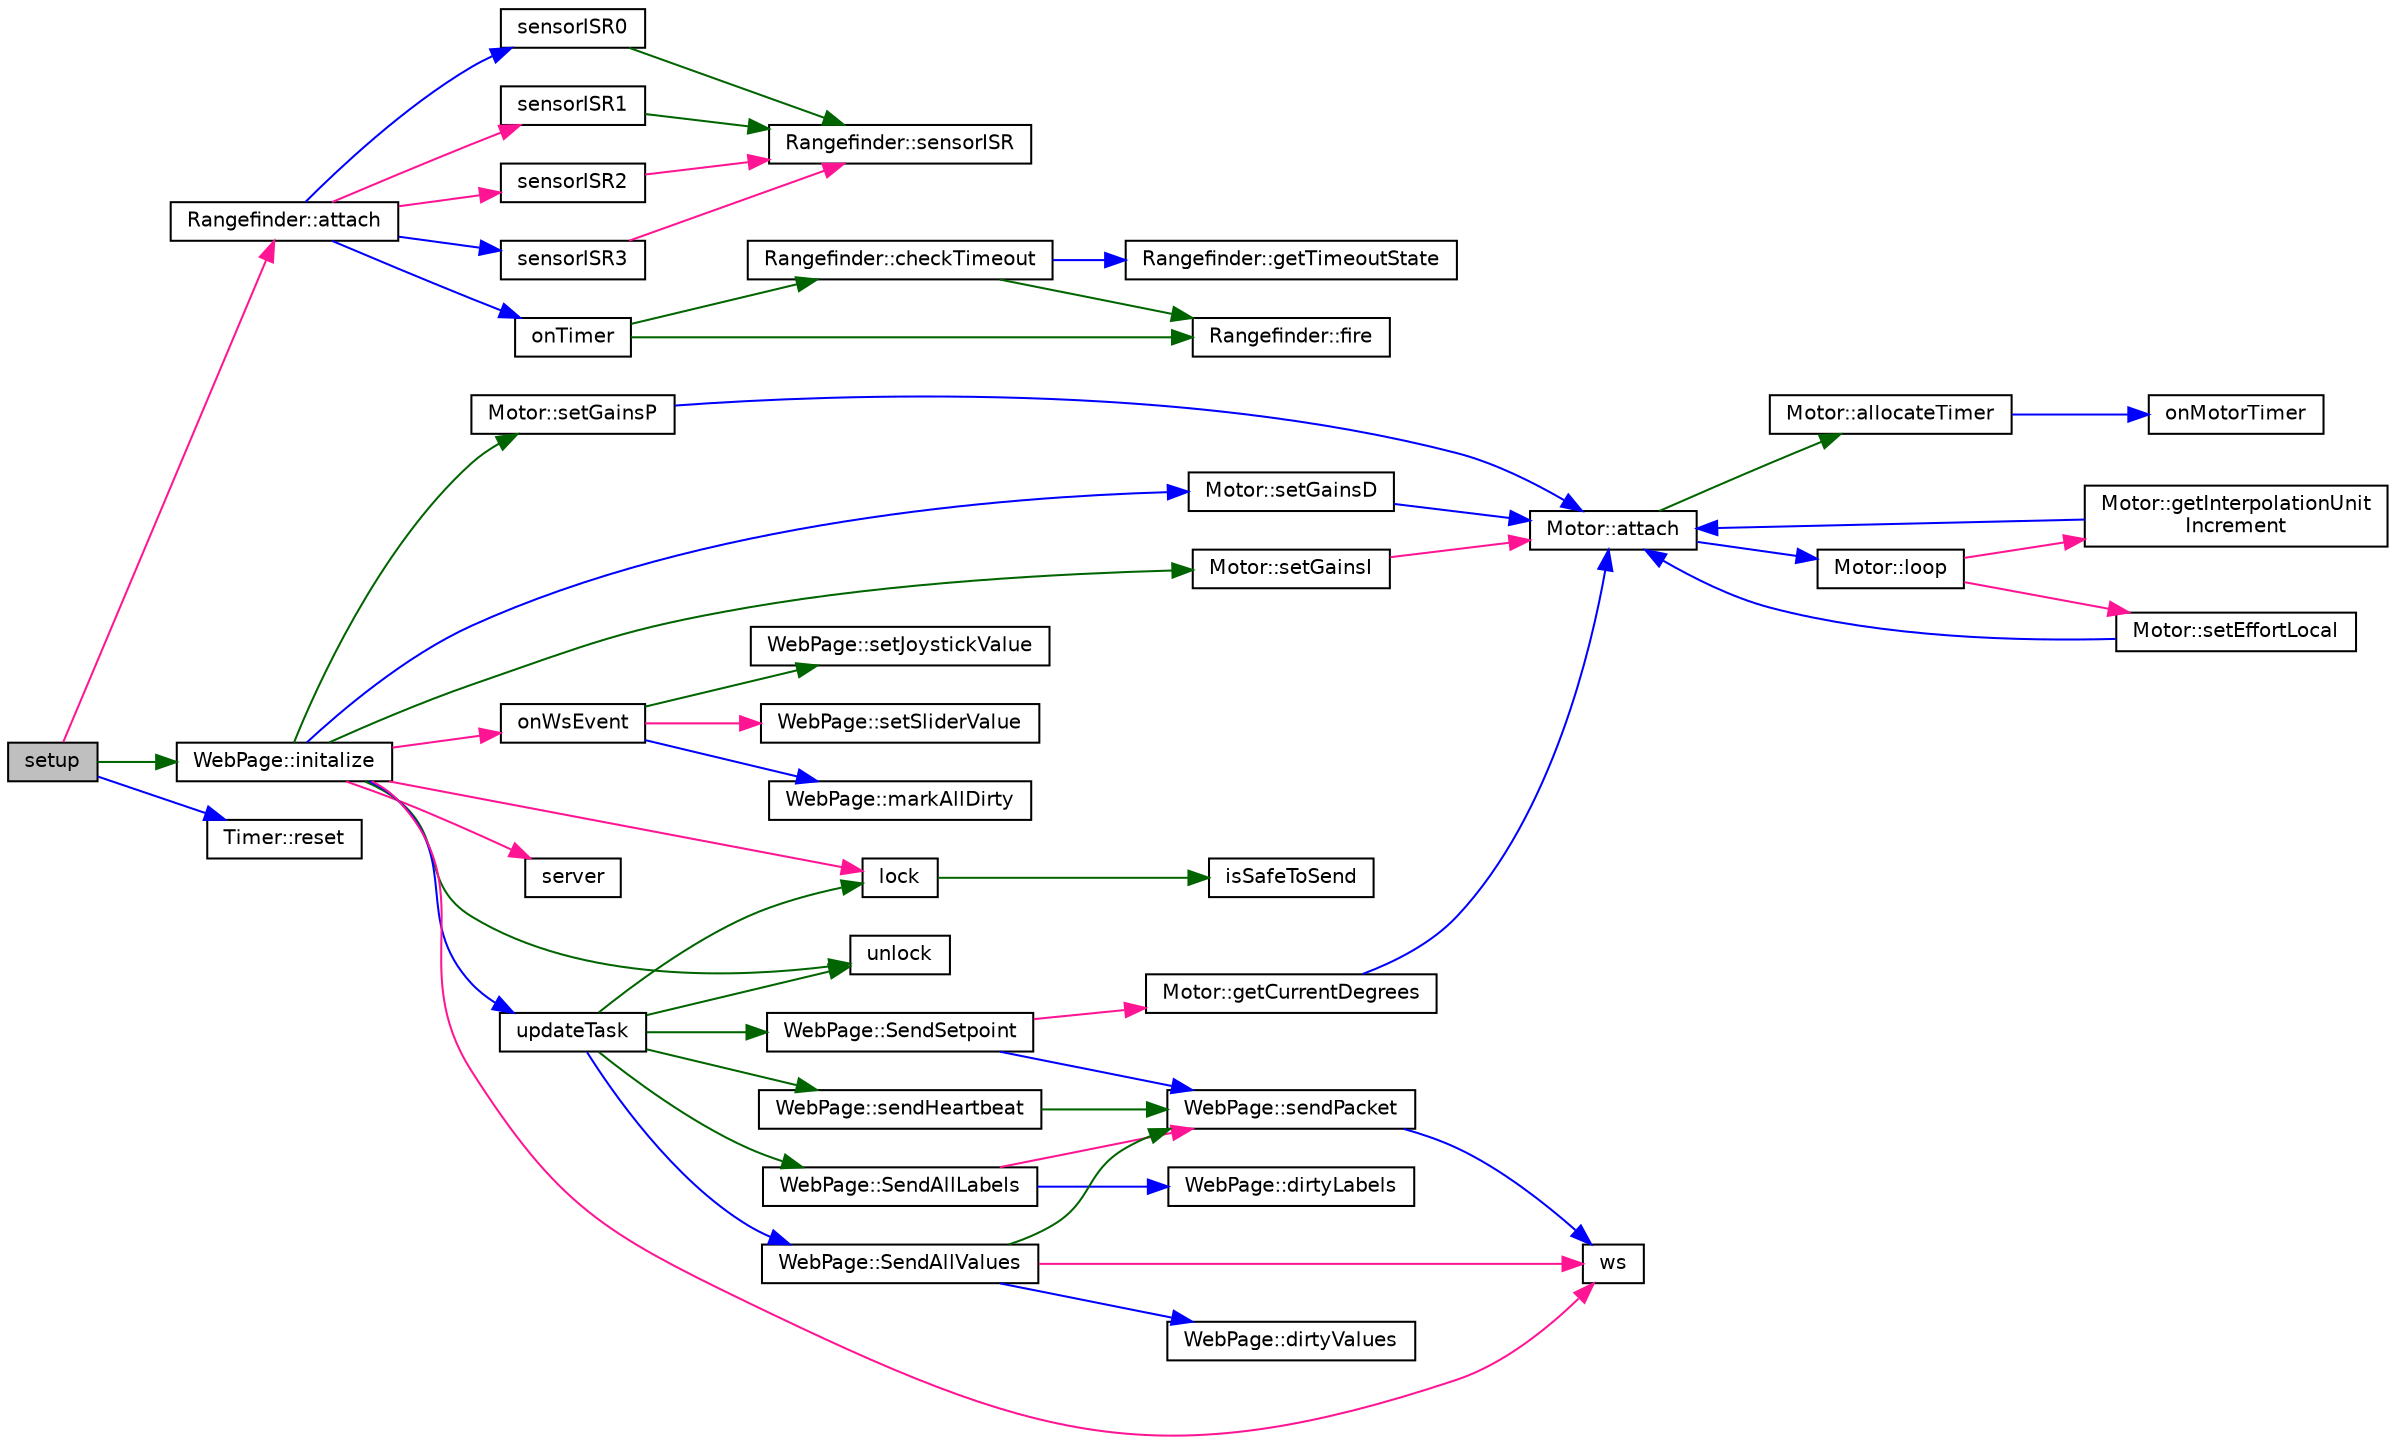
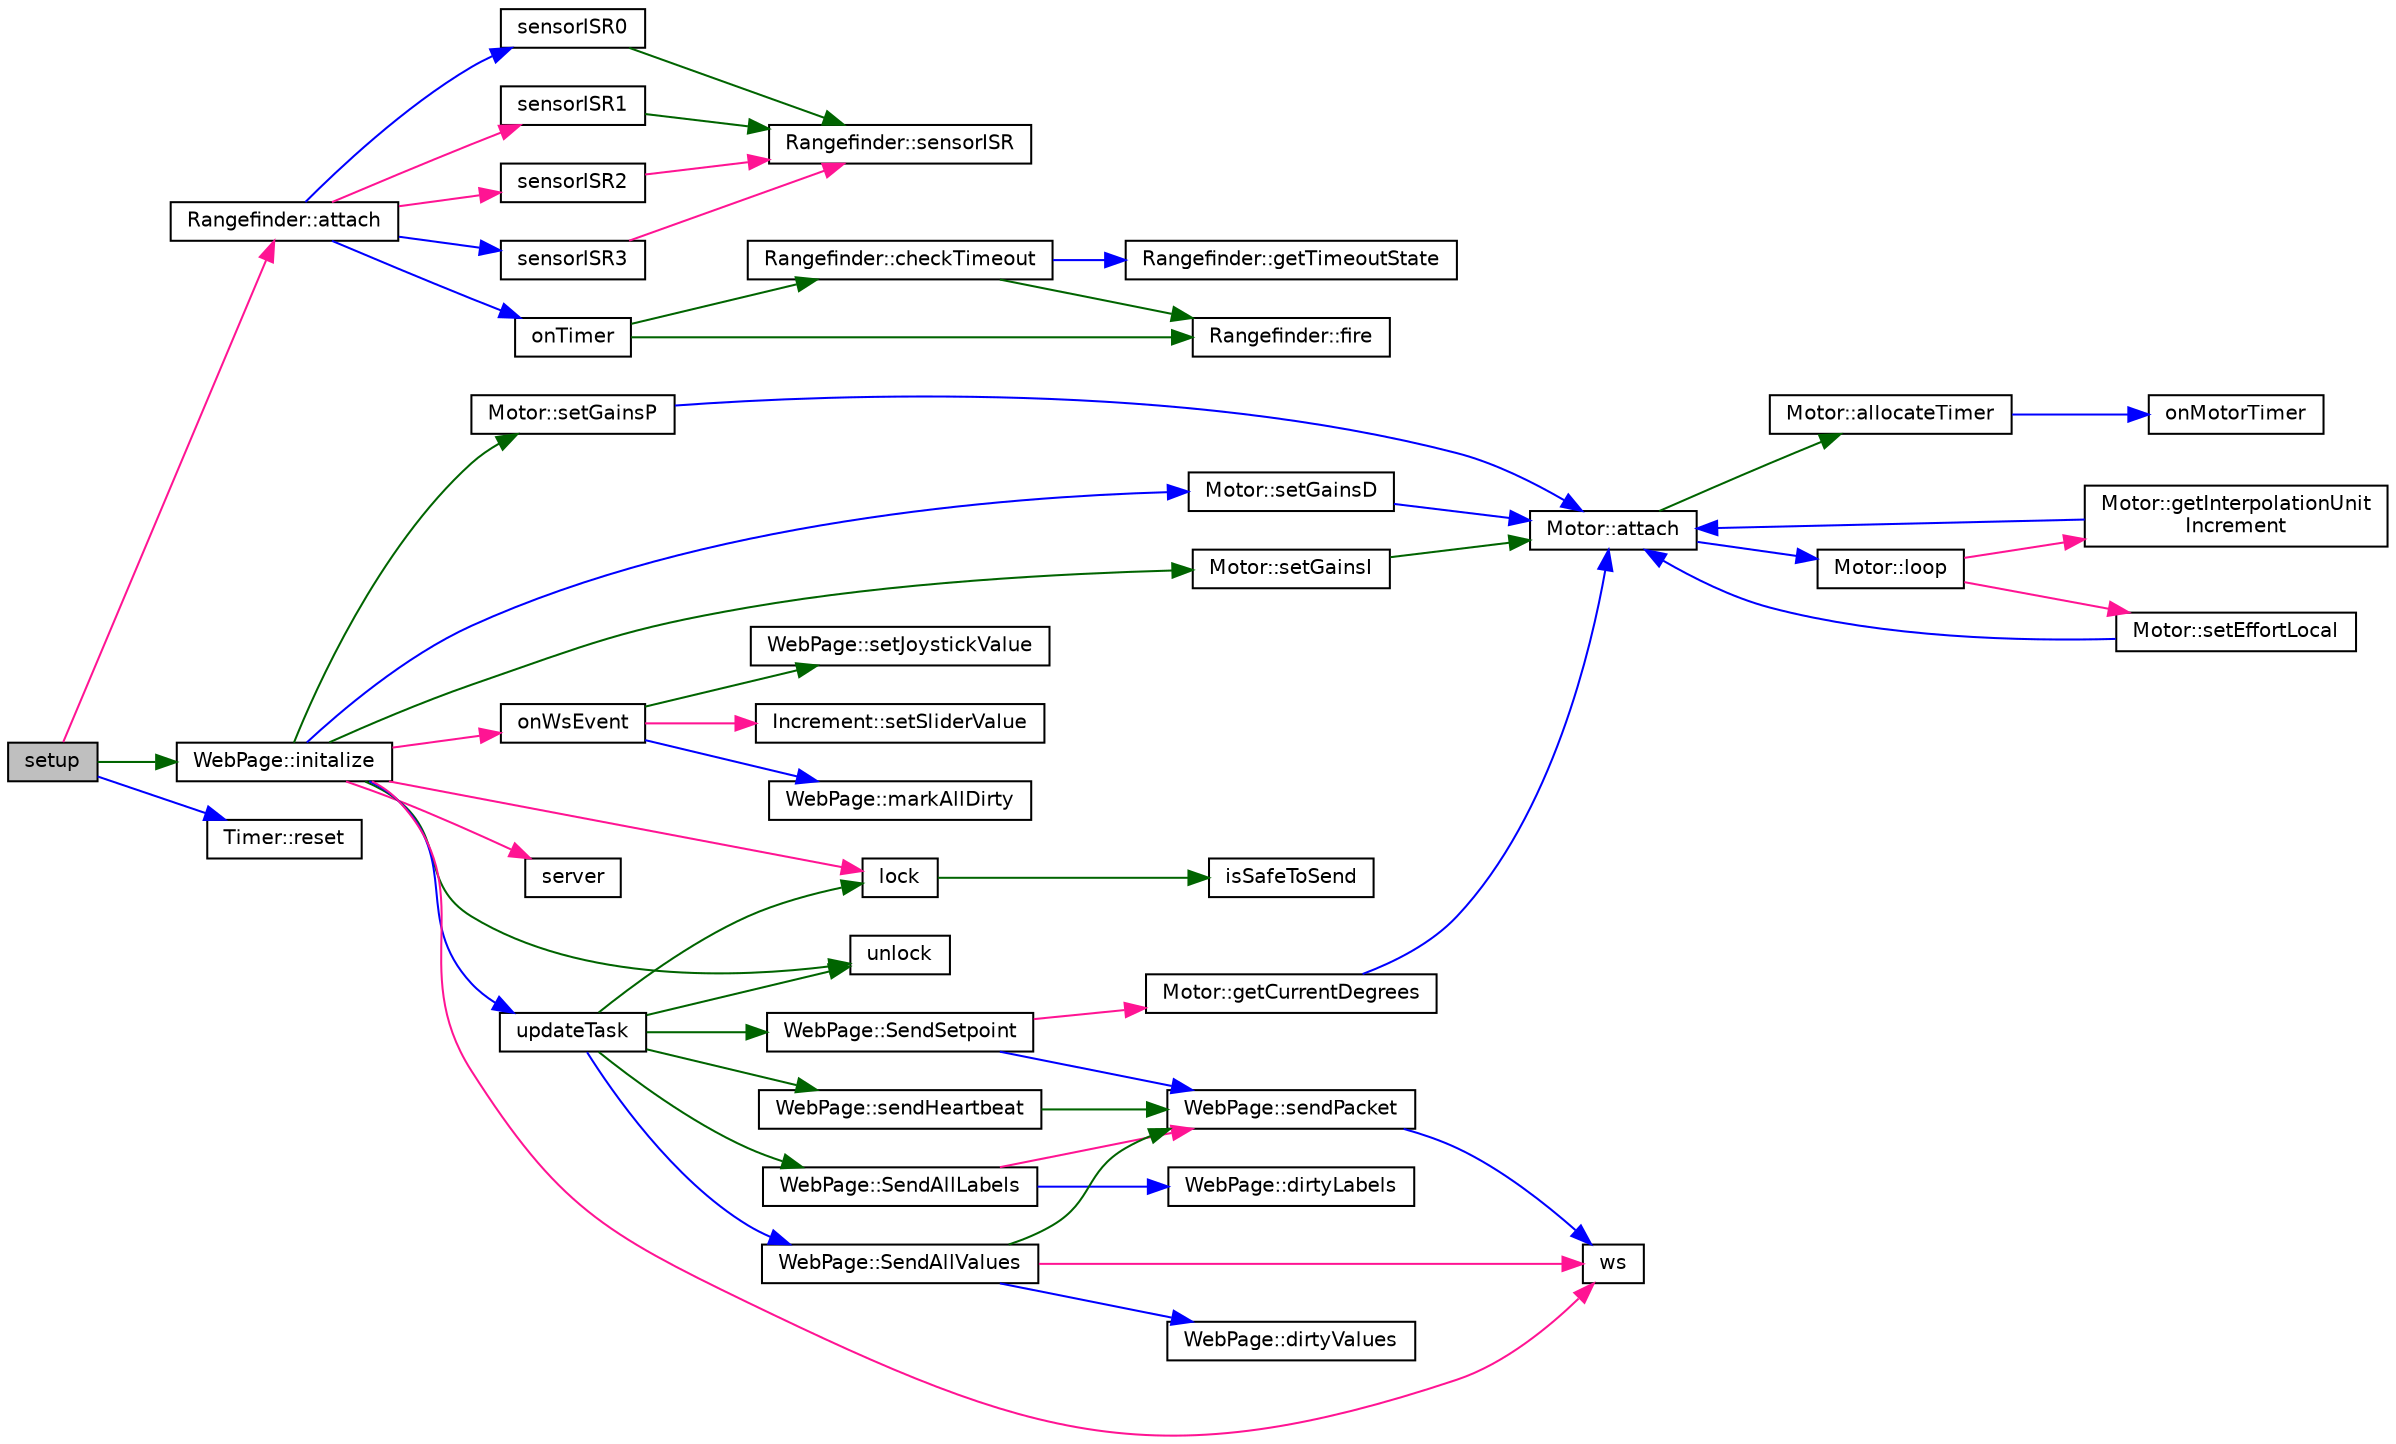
edge "Motor::setGainsI" -> "Motor::attach": color deeppink -> darkgreen
node "WebPage::setSliderValue": label "WebPage::setSliderValue" -> "Increment::setSliderValue"
